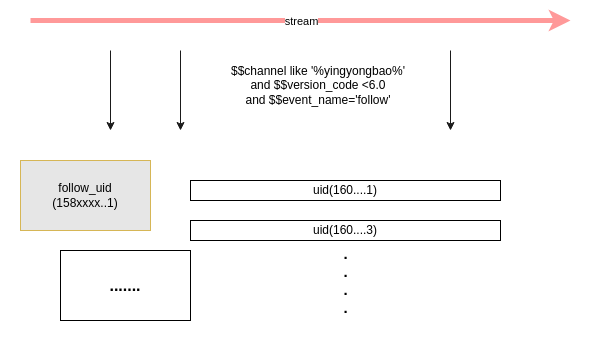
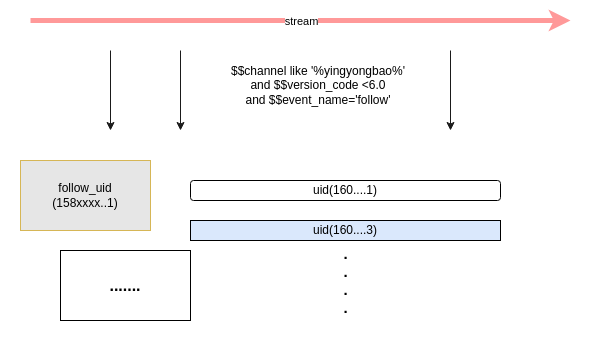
node "uid(160....1)": shape rectangle -> rounded rectangle
node "uid(160....3)": fillcolor #ffffff -> #dae8fc
